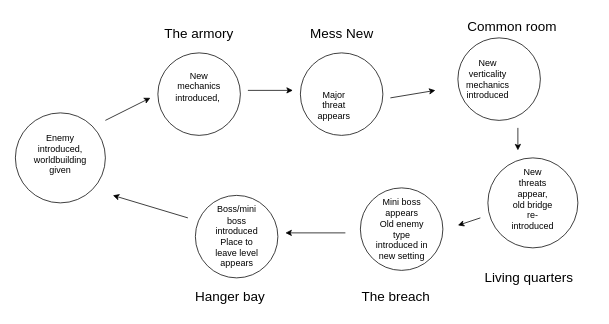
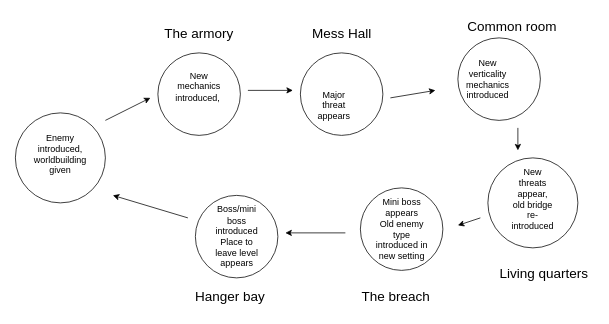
node "Mess New": label "Mess New" -> "Mess Hall"
node "Living quarters": moved (529, 278) -> (544, 274)
